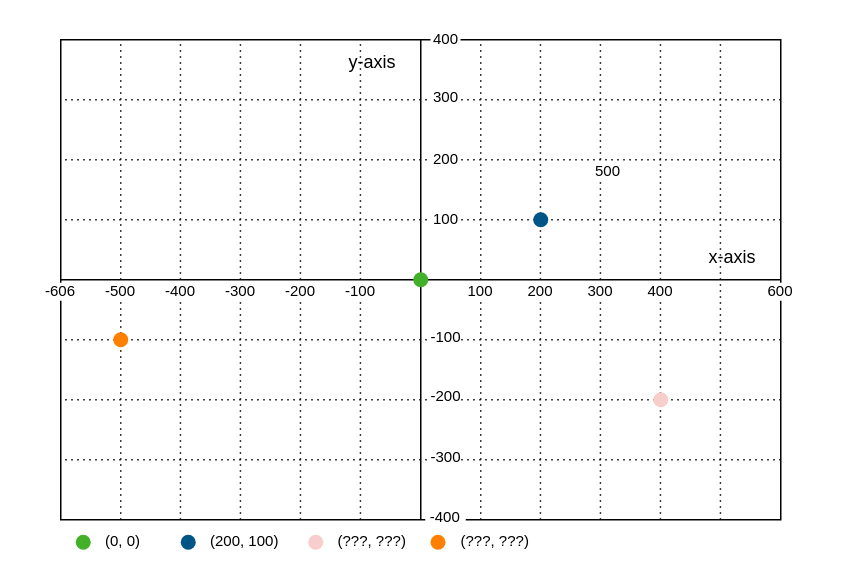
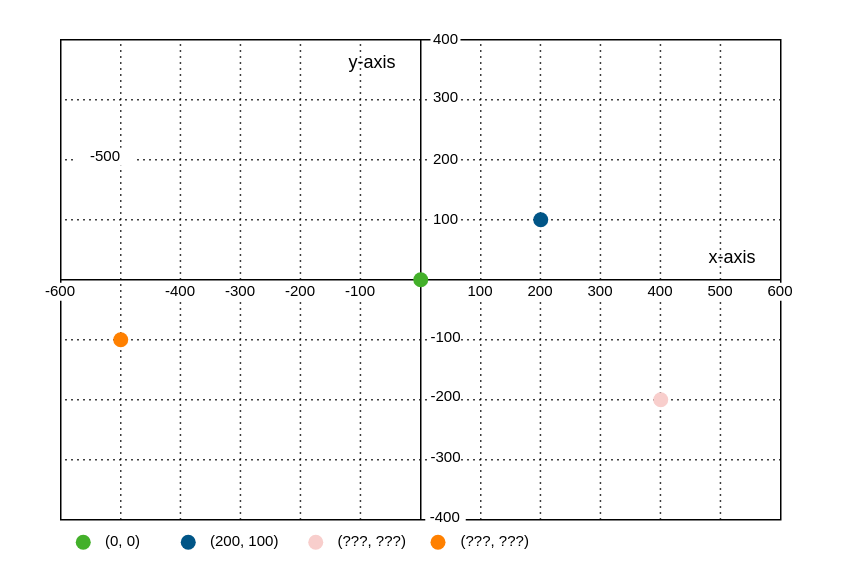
node "500": moved (608, 172) -> (721, 292)
node "-606": label "-606" -> "-600"
node "-500": moved (121, 292) -> (106, 157)
